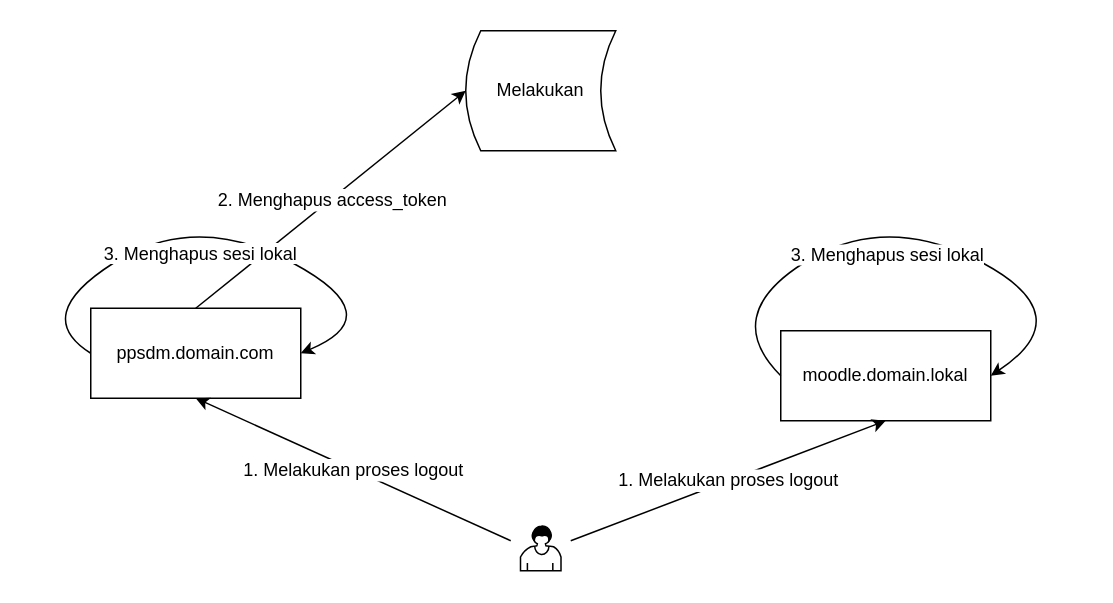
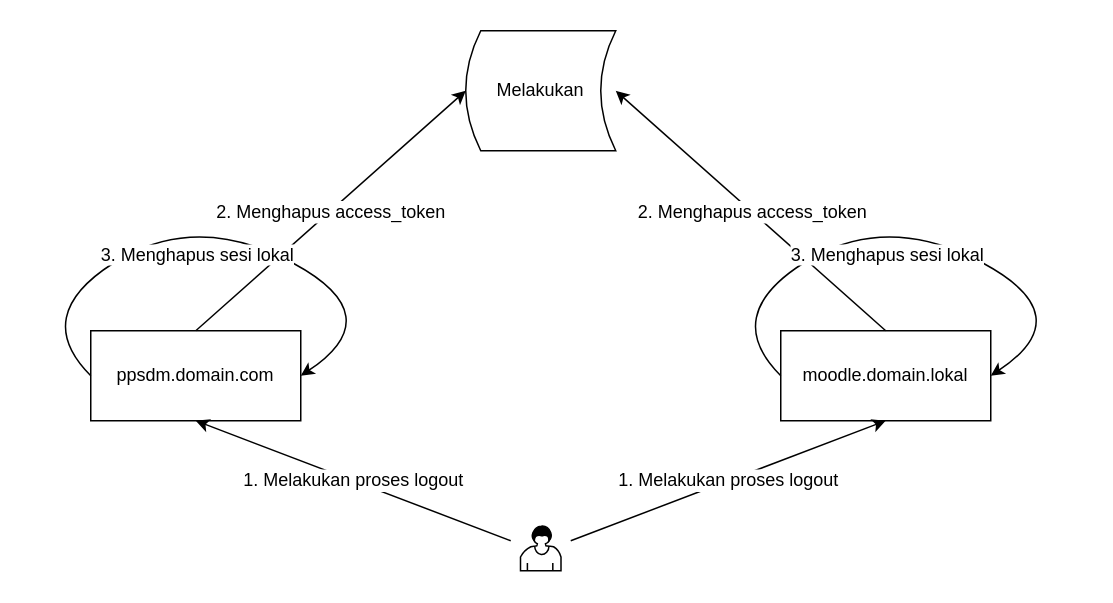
edge "moodle.domain.lokal" -> "Melakukan": added, label "2. Menghapus access_token"
node "ppsdm.domain.com": moved (196, 353) -> (196, 376)
